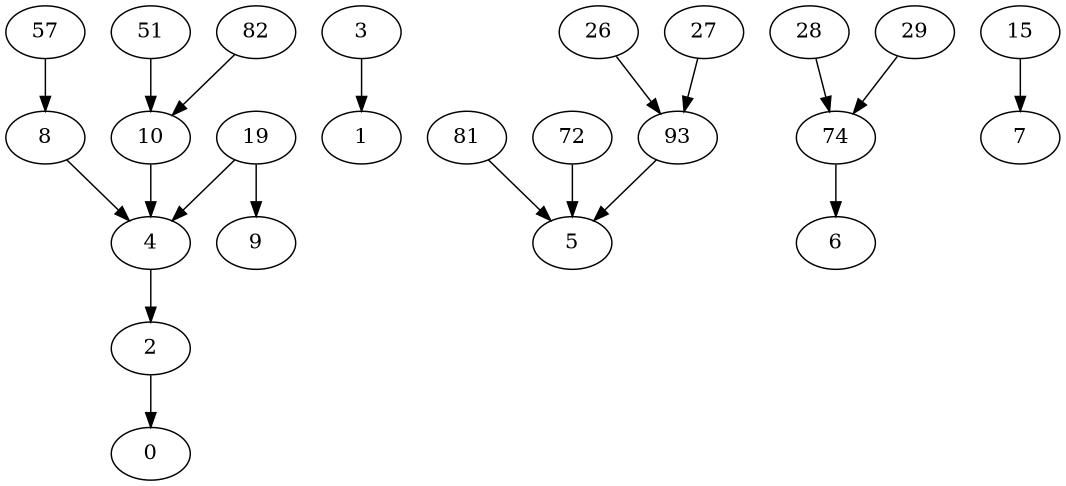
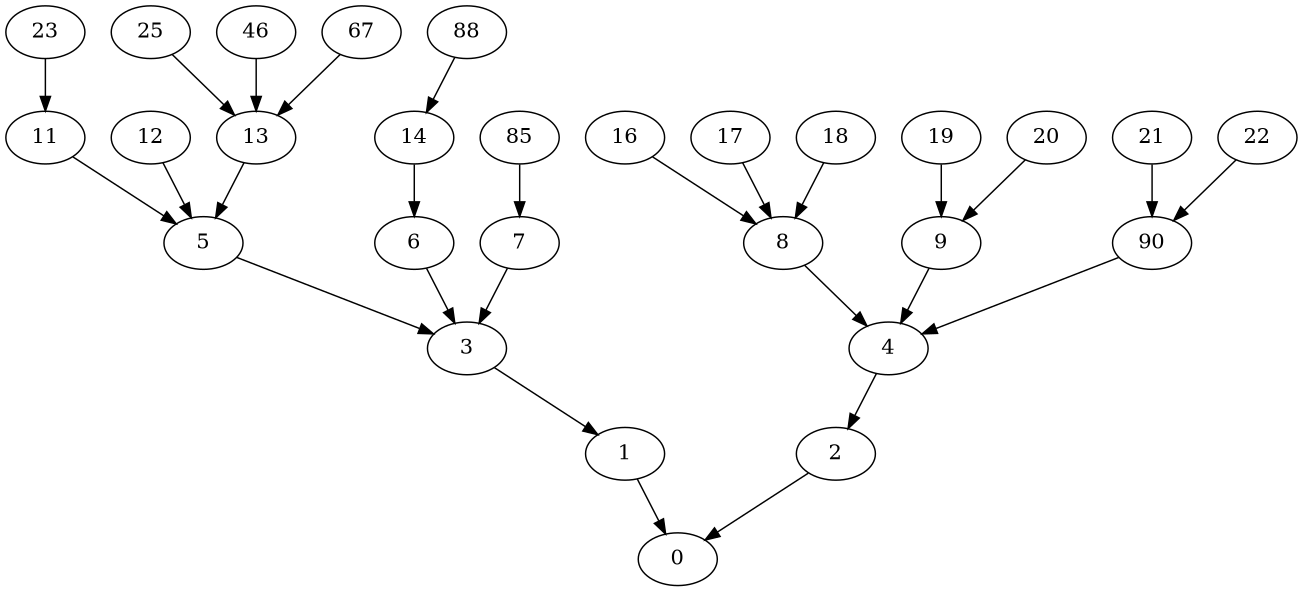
node "57": label "57" -> "17"
node "23": added
node "51": label "51" -> "21"
node "25": added
node "82": label "82" -> "22"
node "26": label "26" -> "46"
node "27": label "27" -> "67"
node "28": label "28" -> "88"
node "29": removed
node "15": label "15" -> "85"
node "10": label "10" -> "90"
node "81": label "81" -> "11"
node "72": label "72" -> "12"
node "16": added
node "93": label "93" -> "13"
node "18": added
node "74": label "74" -> "14"
node "20": added
edge "19" -> "4": now "9" -> "4"
edge "6" -> "3": added
edge "7" -> "3": added
edge "5" -> "3": added
edge "1" -> "0": added
